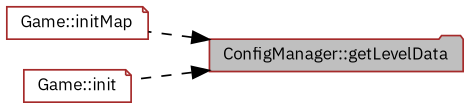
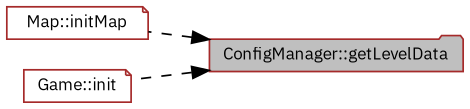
node "Game::initMap": label "Game::initMap" -> "Map::initMap"
